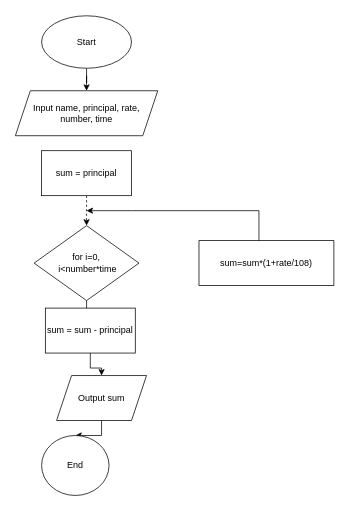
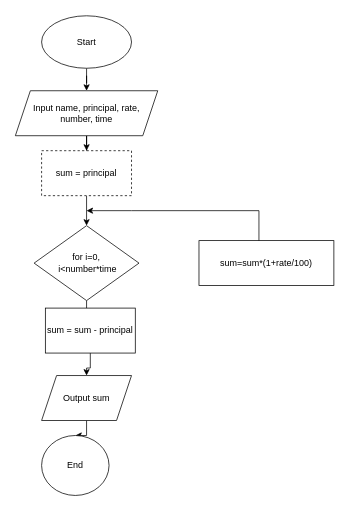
edge "Input name, principal, rate, number, time" -> "sum = principal": added
node "sum = principal": style solid -> dashed
edge "sum = principal" -> "for i=0, i<number*time": style dashed -> solid
node "sum=sum*(1+rate/108)": label "sum=sum*(1+rate/108)" -> "sum=sum*(1+rate/100)"
node "Output sum": moved (102, 398) -> (87, 398)
